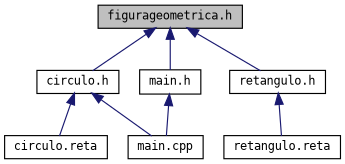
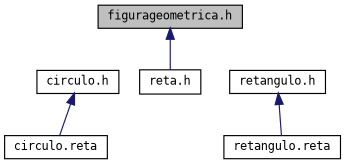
edge "retangulo.h" -> "figurageometrica.h": removed
edge "circulo.h" -> "figurageometrica.h": removed
node "main.h": label "main.h" -> "reta.h"
node "main.cpp": removed
